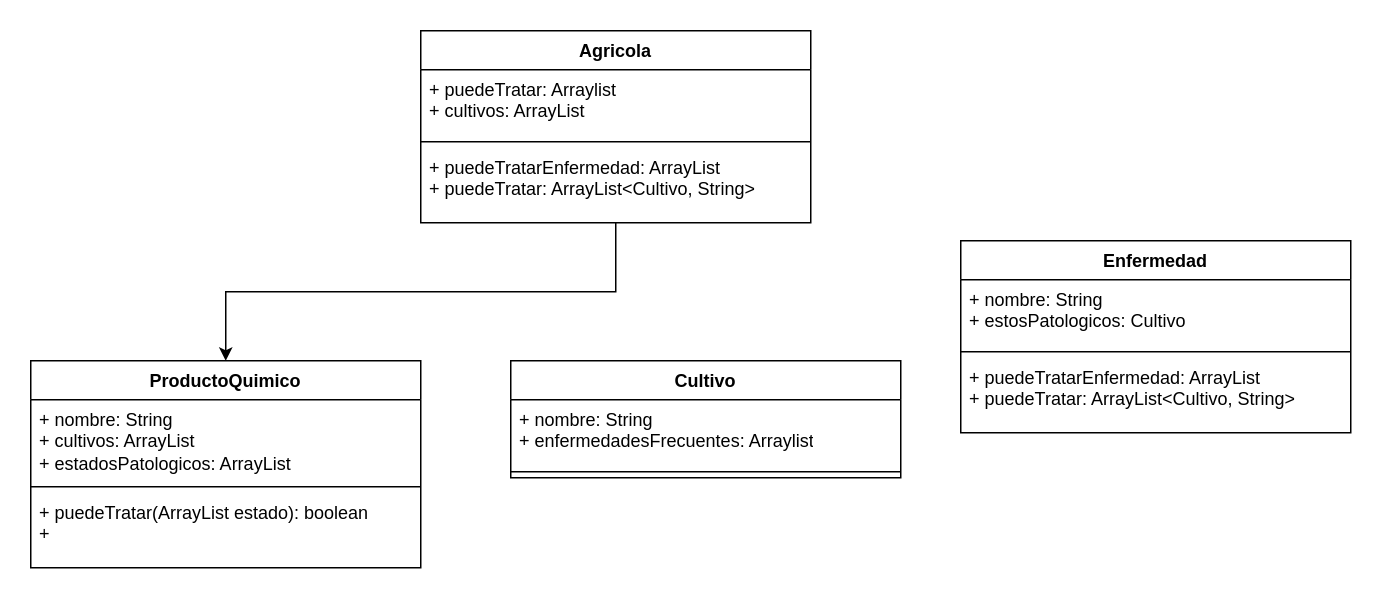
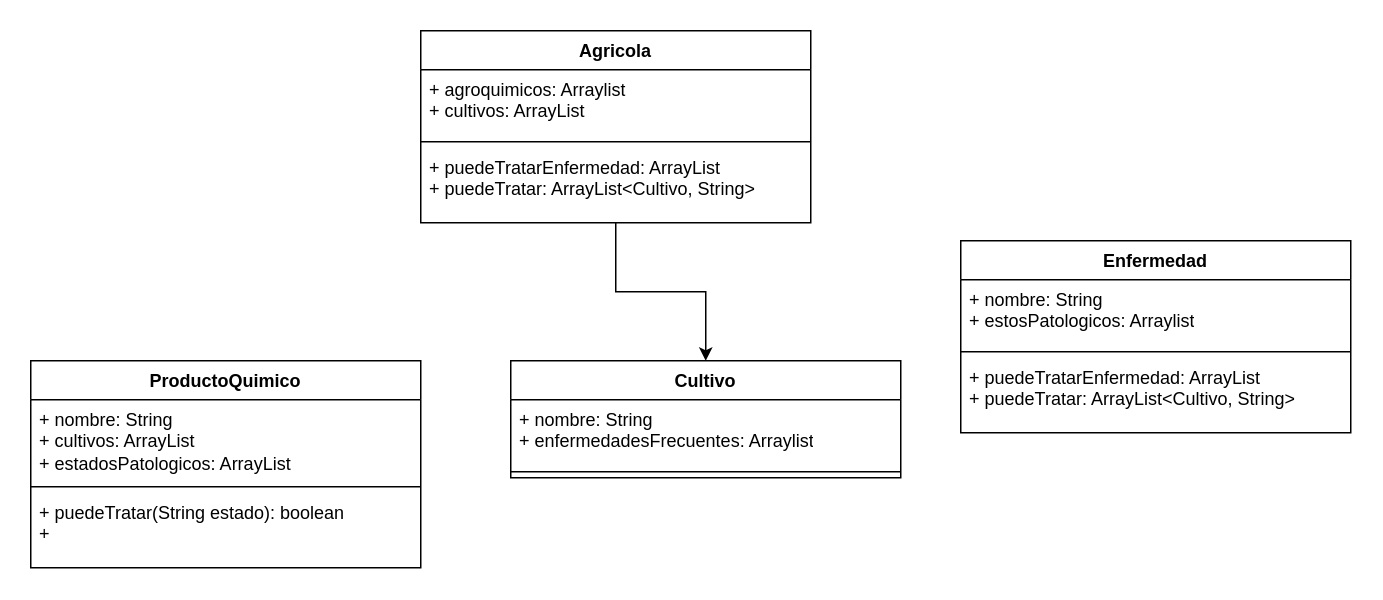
node "+ puedeTratar: Arraylist + cultivos: ArrayList": label "+ puedeTratar: Arraylist + cultivos: ArrayList" -> "+ agroquimicos: Arraylist + cultivos: ArrayList"
edge "Agricola" -> "ProductoQuimico": removed
edge "Agricola" -> "Cultivo": added
node "+ nombre: String + estosPatologicos: Cultivo": label "+ nombre: String + estosPatologicos: Cultivo" -> "+ nombre: String + estosPatologicos: Arraylist"
node "+ puedeTratar(ArrayList estado): boolean +": label "+ puedeTratar(ArrayList estado): boolean +" -> "+ puedeTratar(String estado): boolean +"
